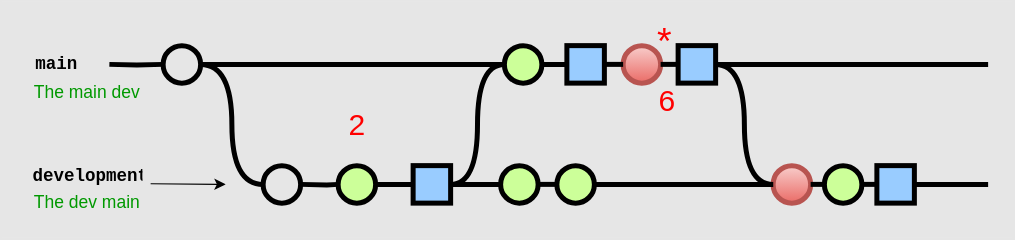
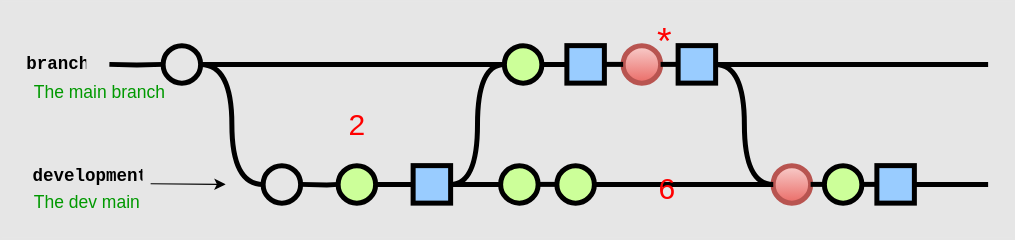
node "main": label "main" -> "branch"
node "The main dev": label "The main dev" -> "The main branch"
node "6": moved (667, 102) -> (667, 189)
